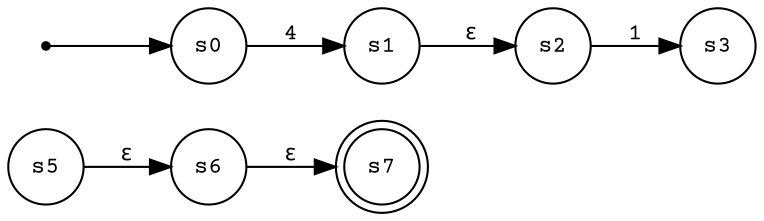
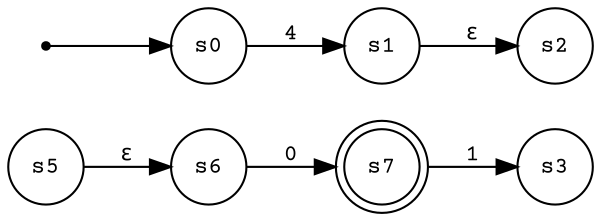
edge "s2" -> "s3": now "s7" -> "s3"
edge "s6" -> "s7": label "ε" -> "0"
